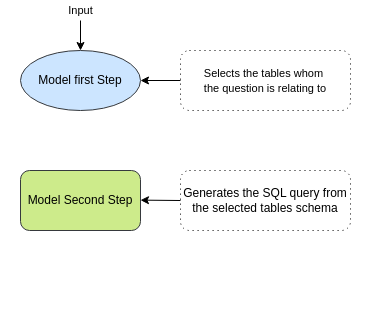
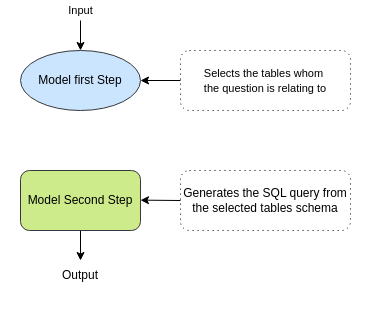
edge "Model Second Step" -> "Output": added
node "Output": added
